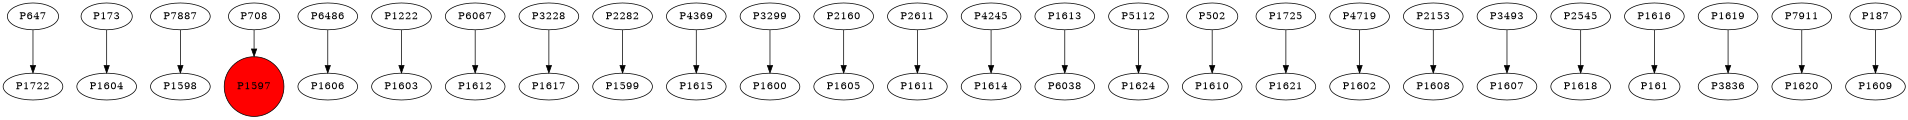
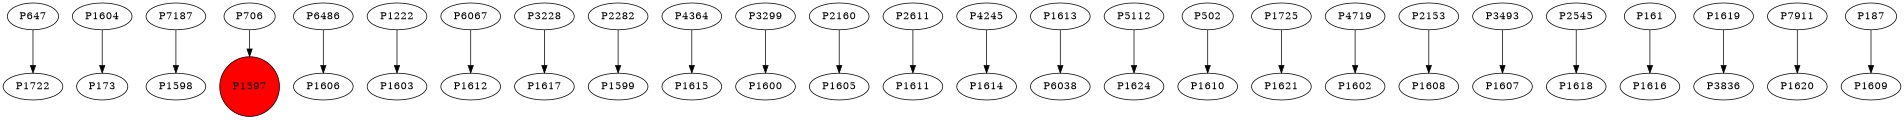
node "P7887": label "P7887" -> "P7187"
node "P708": label "P708" -> "P706"
node "P4369": label "P4369" -> "P4364"
edge "P173" -> "P1604": reversed
edge "P1616" -> "P161": reversed
